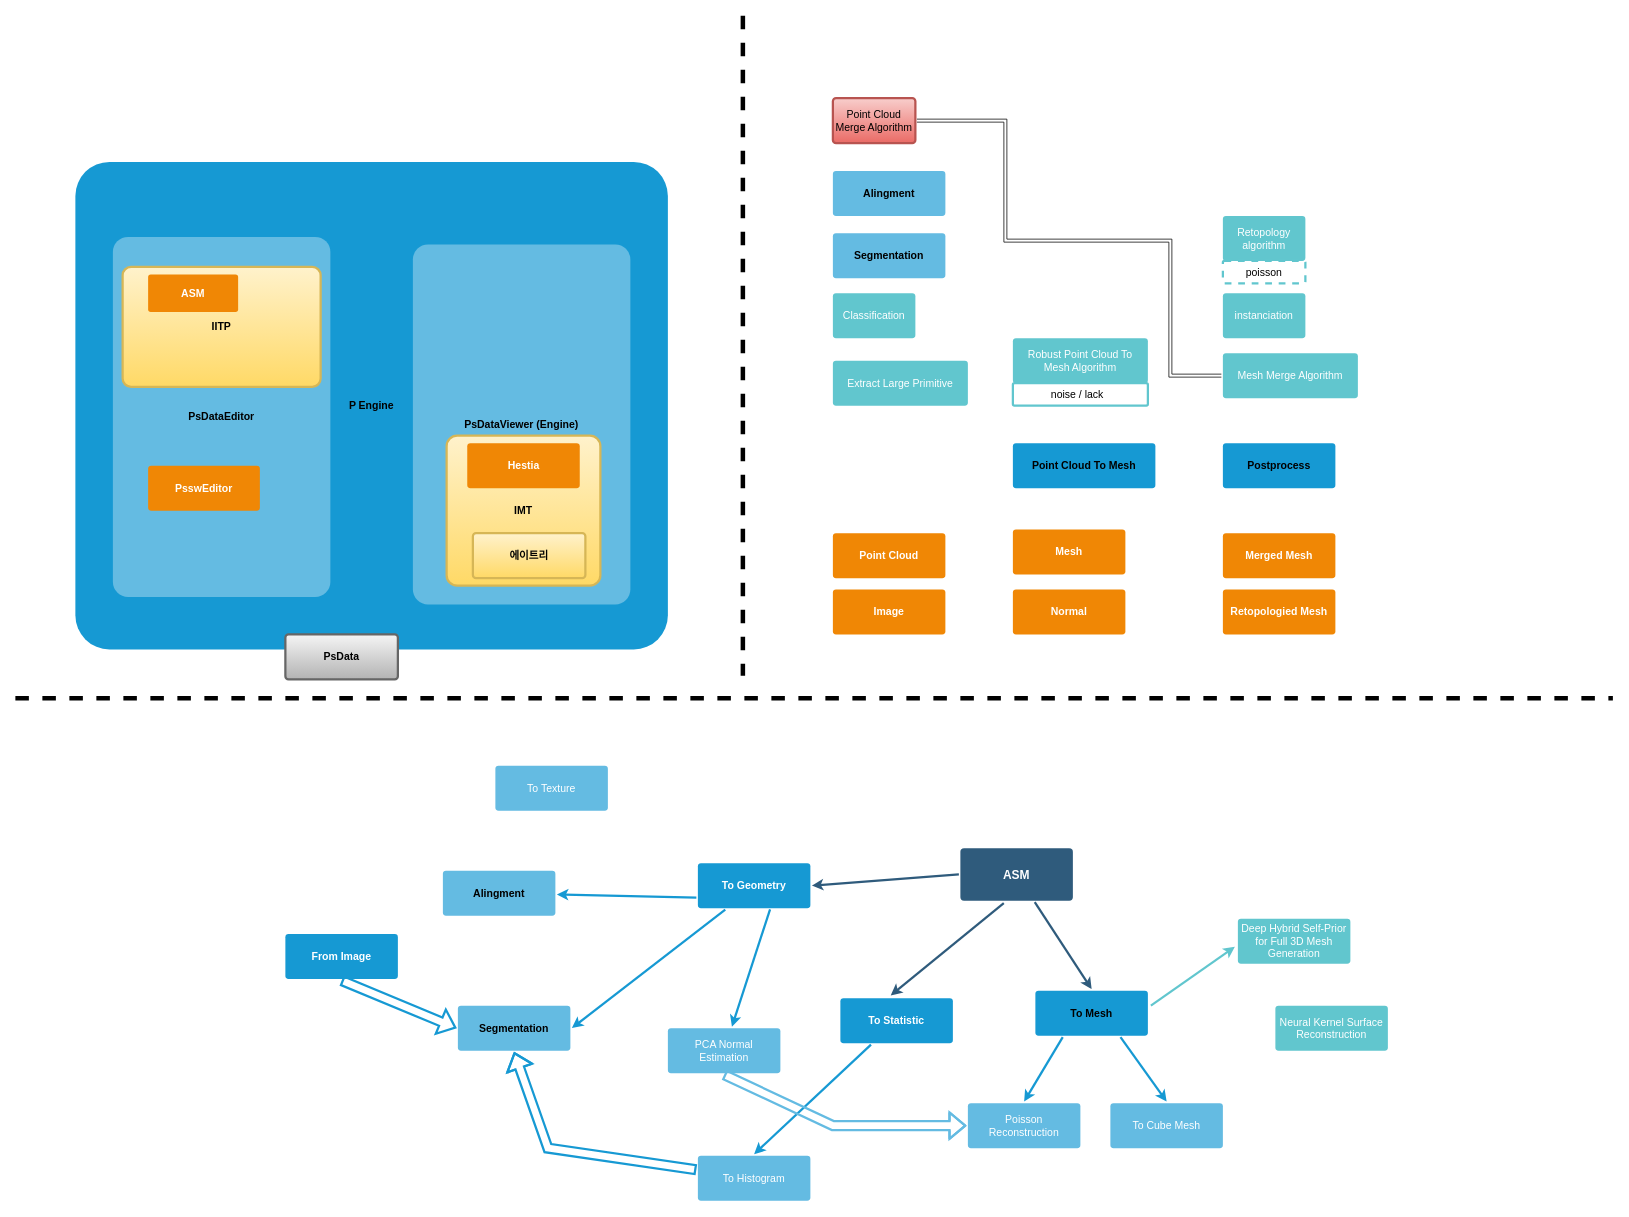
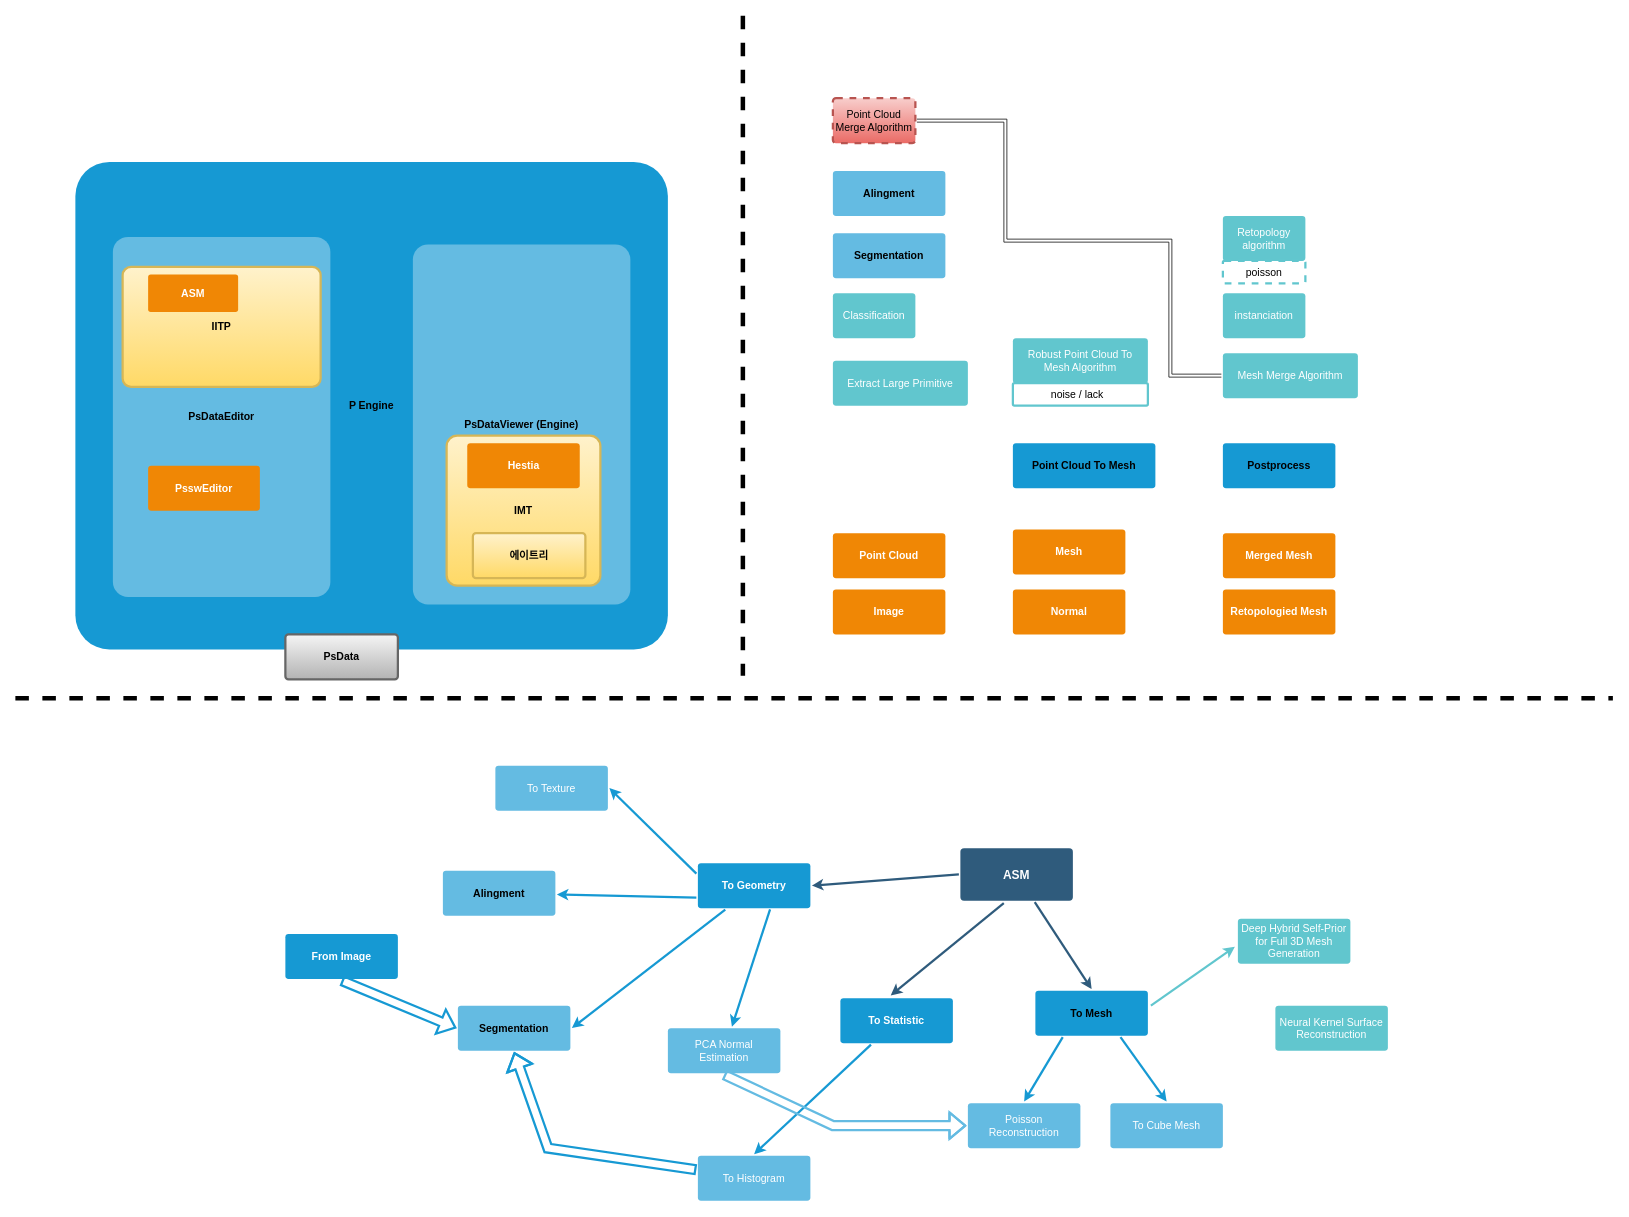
node "Point Cloud Merge Algorithm": style solid -> dashed
edge "To Geometry" -> "To Texture": added
